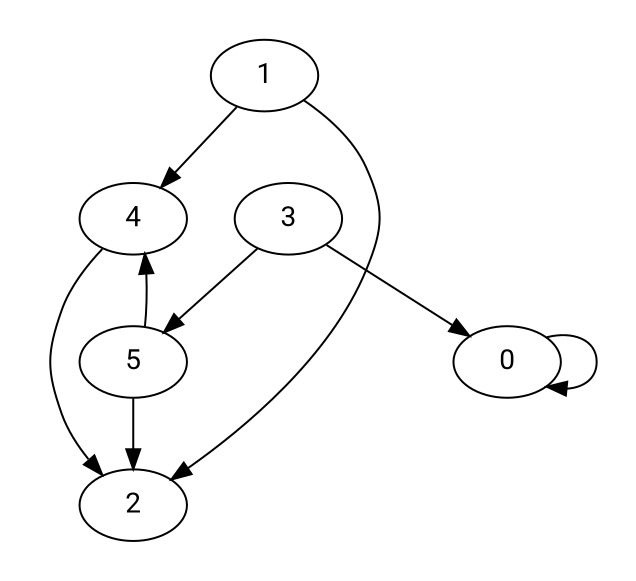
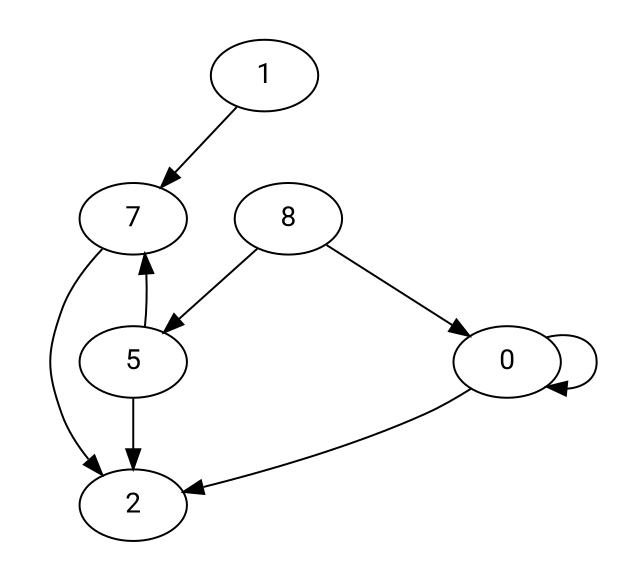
node "4": label "4" -> "7"
node "3": label "3" -> "8"
edge "1" -> "2": now "0" -> "2"
